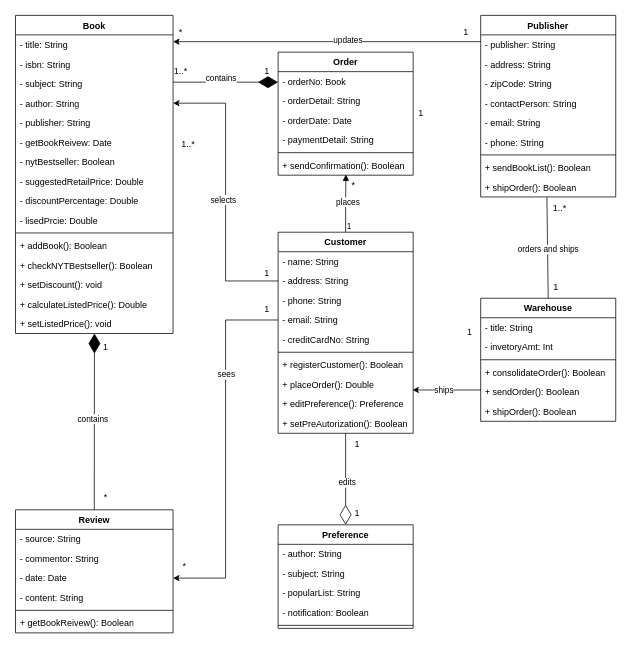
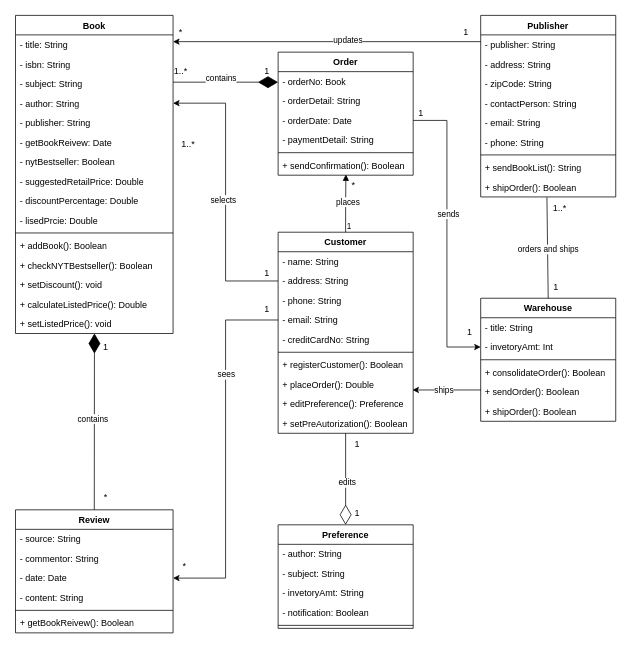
edge "- orderDate: Date" -> "- invetoryAmt: Int": added, label "sends"
node "+ sendBookList(): Boolean": label "+ sendBookList(): Boolean" -> "+ sendBookList(): String"
node "- popularList: String": label "- popularList: String" -> "- invetoryAmt: String"
